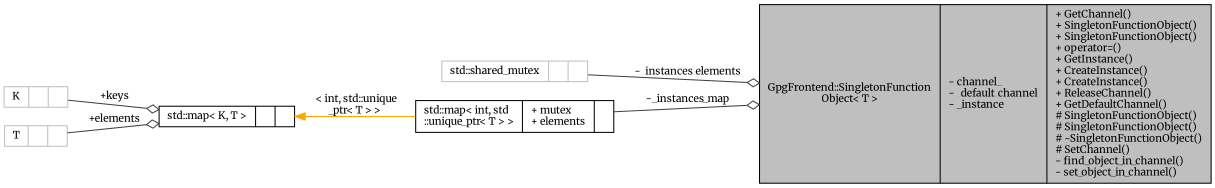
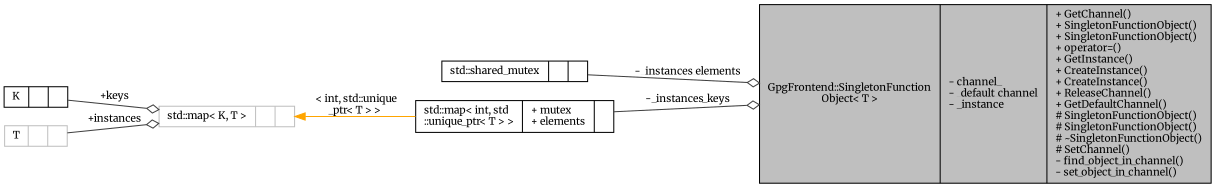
node "std::shared_mutex": color grey75 -> black
node "K": color grey75 -> black
edge "std::map< int, std" -> "GpgFrontend::SingletonFunction": label " -_instances_map" -> " -_instances_keys"
node "std::map< K, T >": color black -> grey75
edge "T" -> "std::map< K, T >": label " +elements" -> " +instances"
